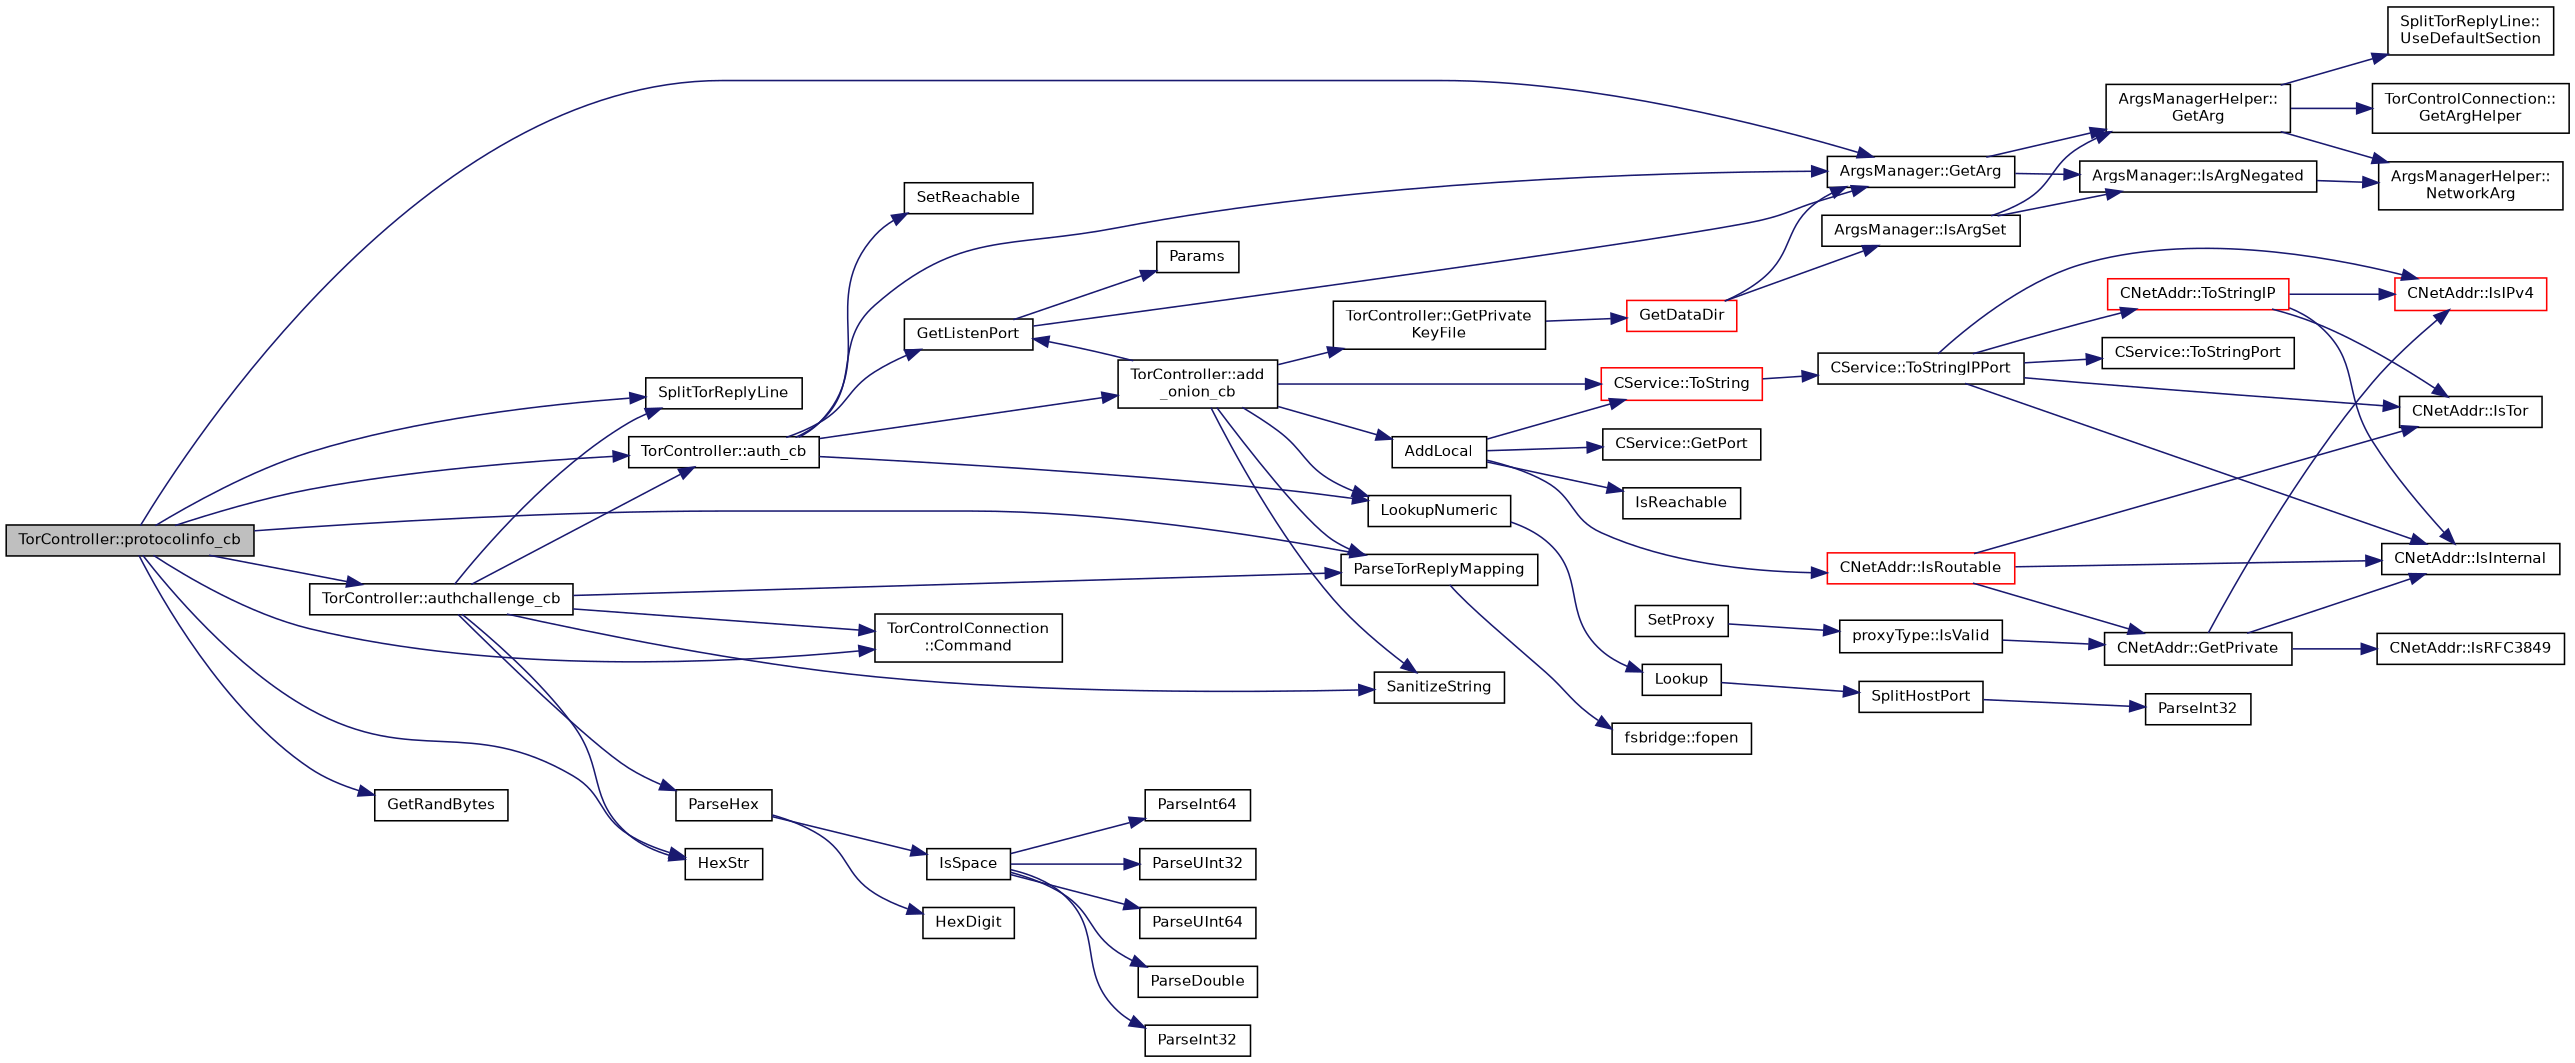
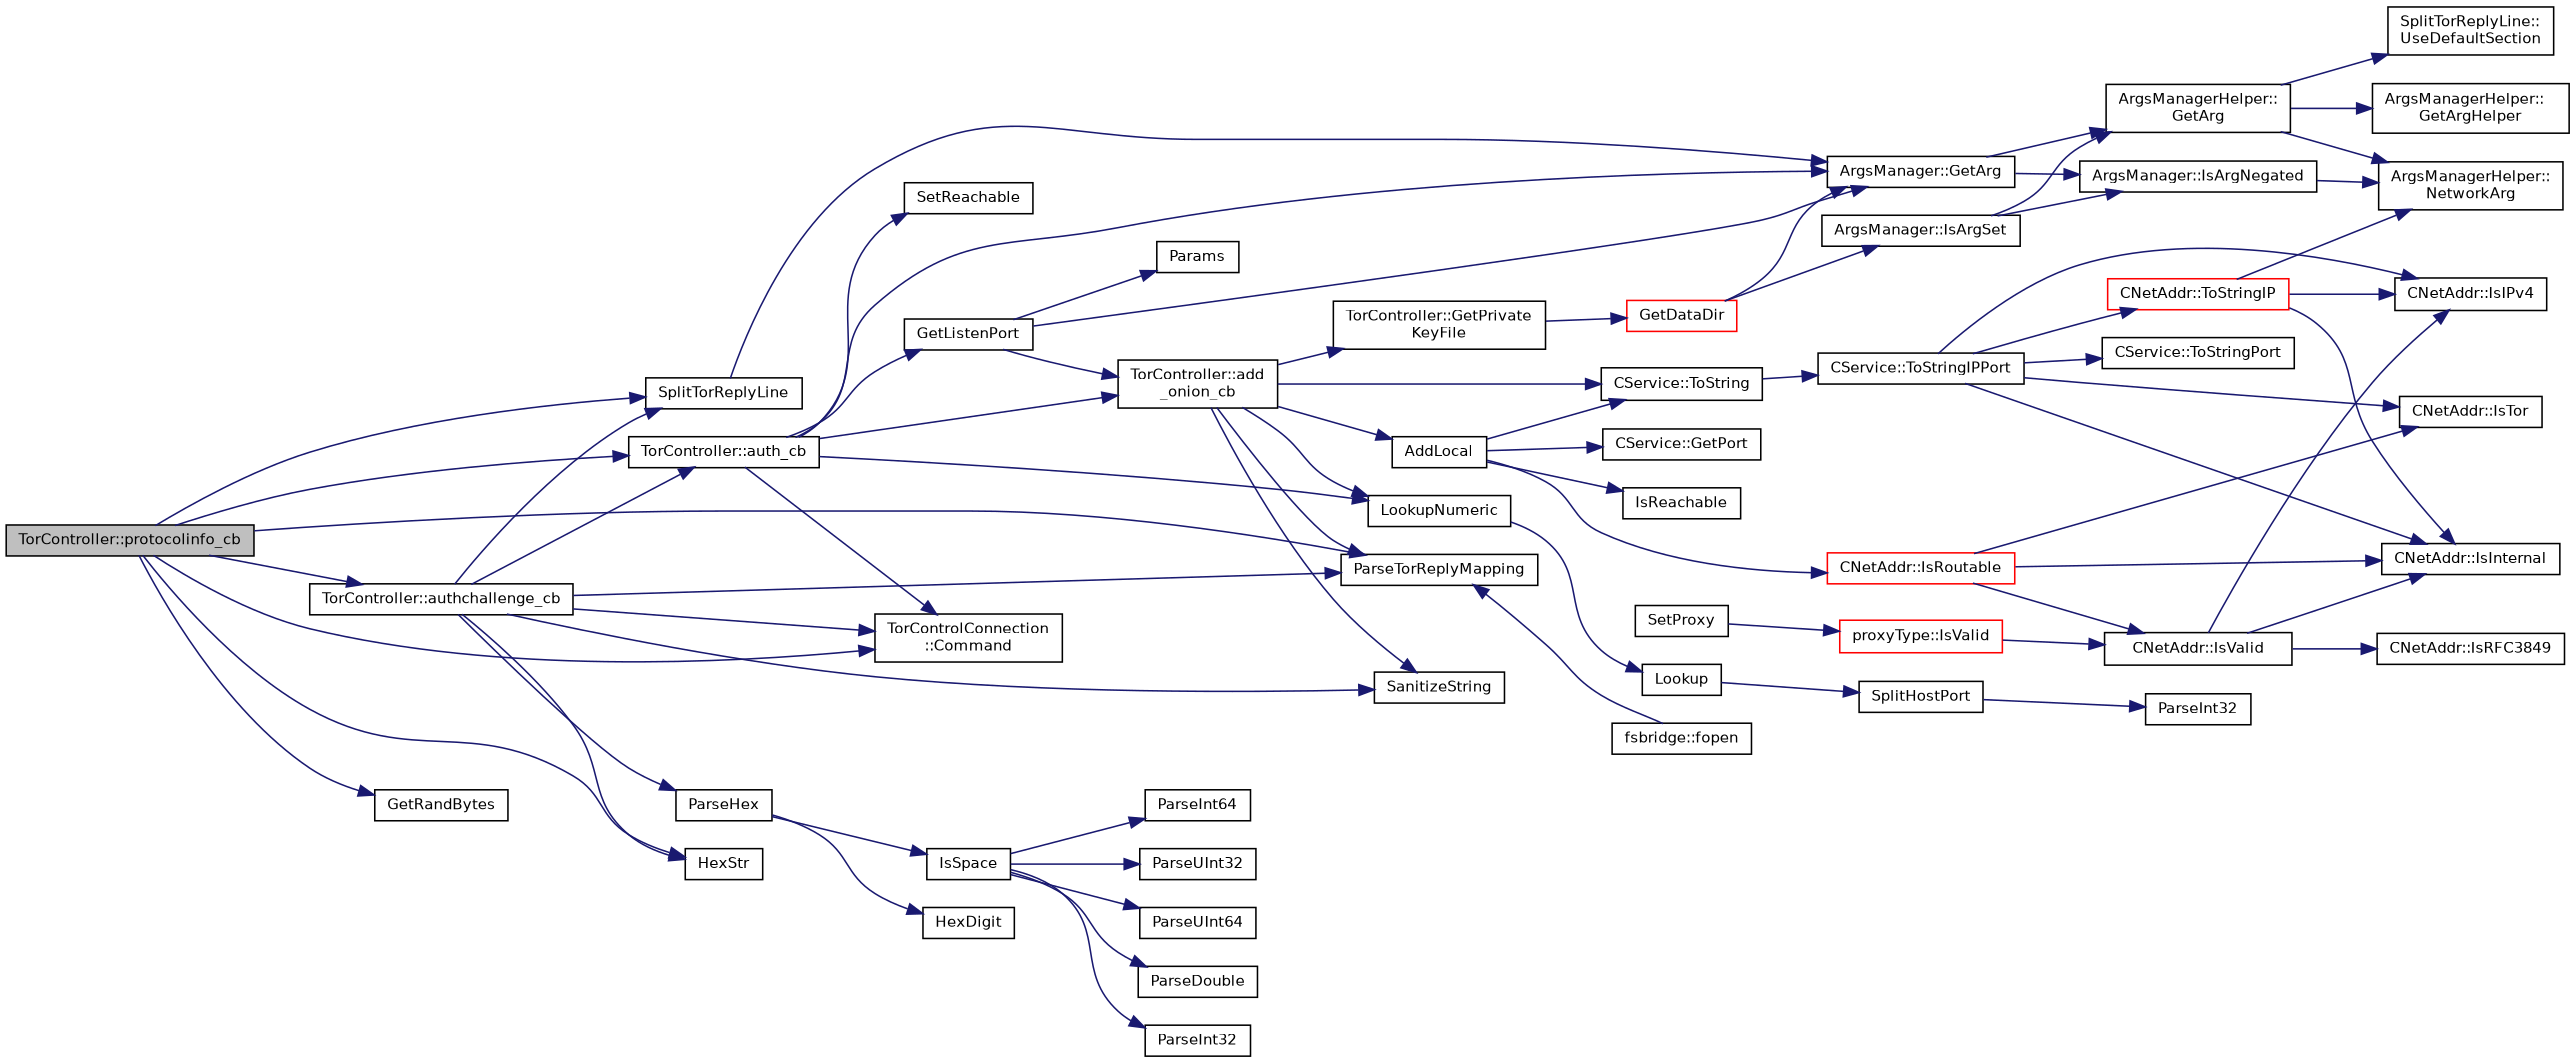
edge "TorController::protocolinfo_cb" -> "ArgsManager::GetArg": now "SplitTorReplyLine" -> "ArgsManager::GetArg"
node "TorControlConnection:: GetArgHelper": label "TorControlConnection:: GetArgHelper" -> "ArgsManagerHelper:: GetArgHelper"
node "CNetAddr::IsIPv4": color red -> black
edge "CNetAddr::ToStringIP" -> "CNetAddr::IsTor": now "CNetAddr::ToStringIP" -> "ArgsManagerHelper:: NetworkArg"
edge "TorController::add _onion_cb" -> "GetListenPort": reversed
node "CService::ToString": color red -> black
edge "TorController::auth_cb" -> "TorControlConnection ::Command": added
node "proxyType::IsValid": color black -> red
node "CNetAddr::GetPrivate": label "CNetAddr::GetPrivate" -> "CNetAddr::IsValid"
edge "ParseTorReplyMapping" -> "fsbridge::fopen": reversed
